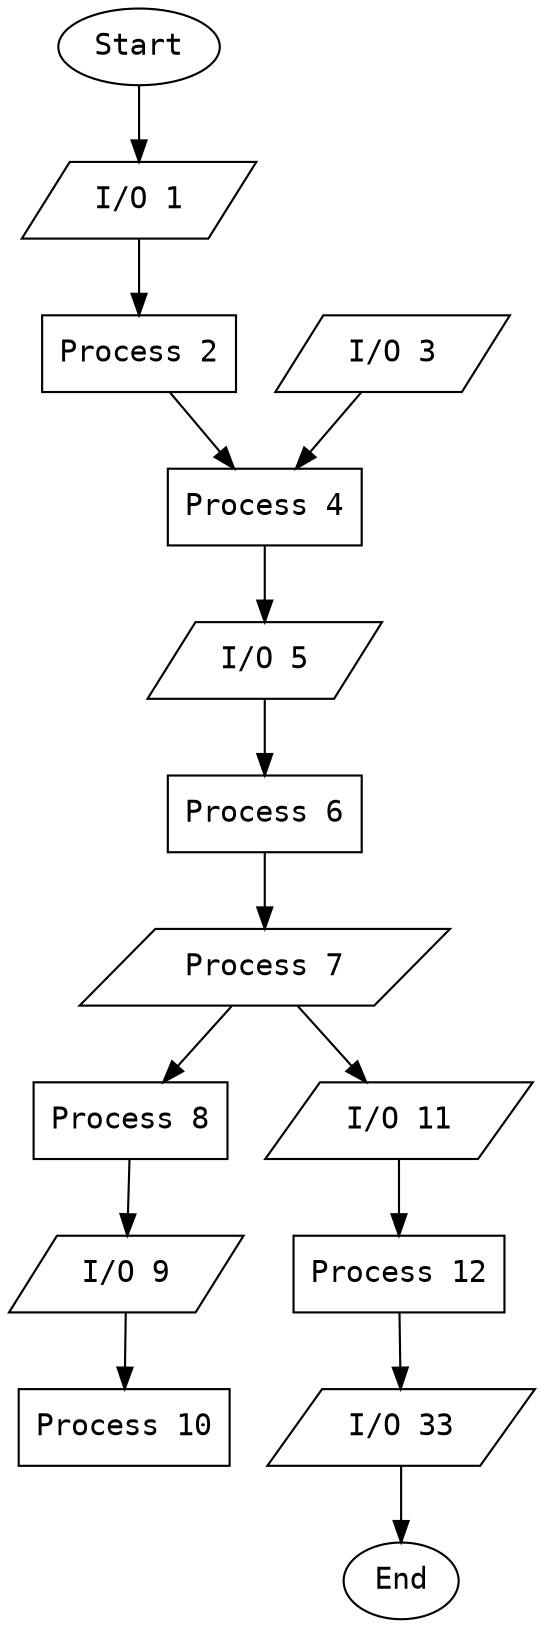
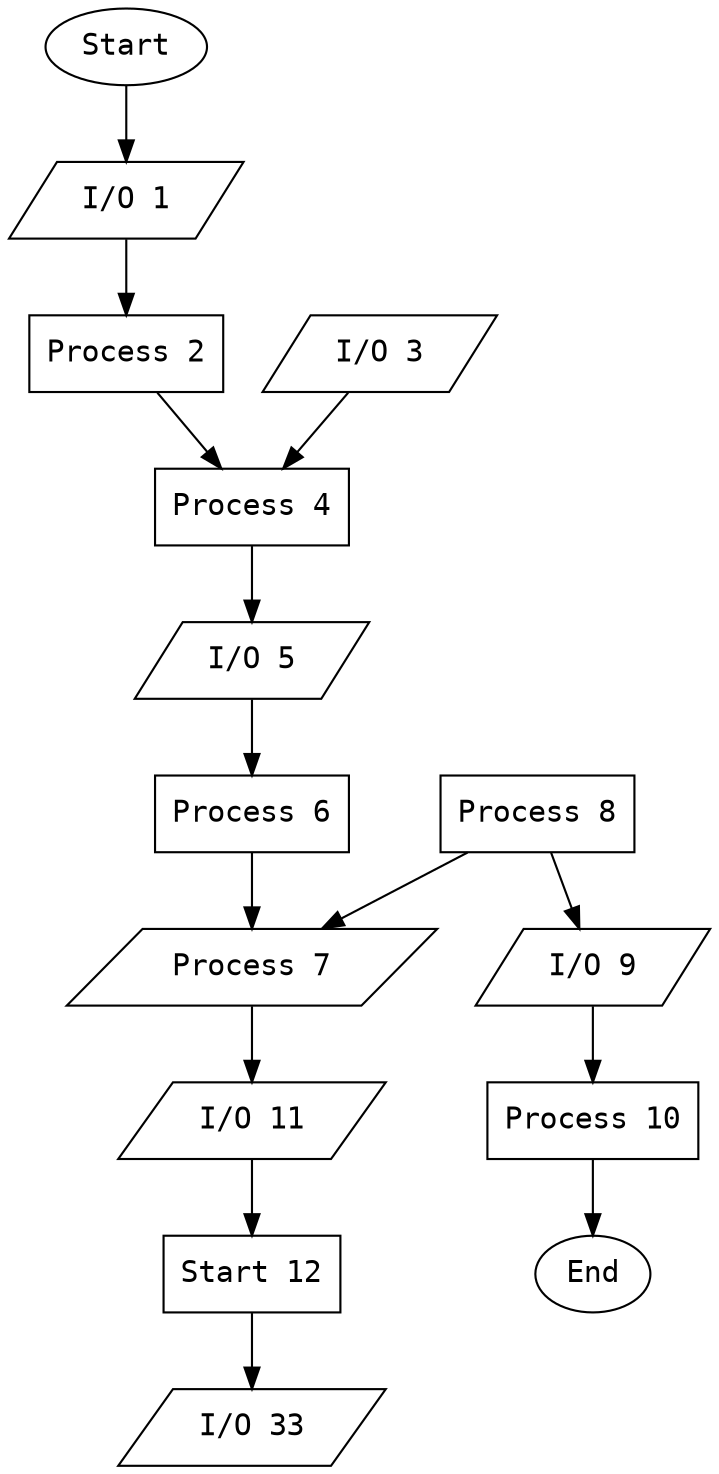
edge "Process 7" -> "Process 8": reversed
node "Process 12": label "Process 12" -> "Start 12"
edge "I/O 33" -> "End": now "Process 10" -> "End"
